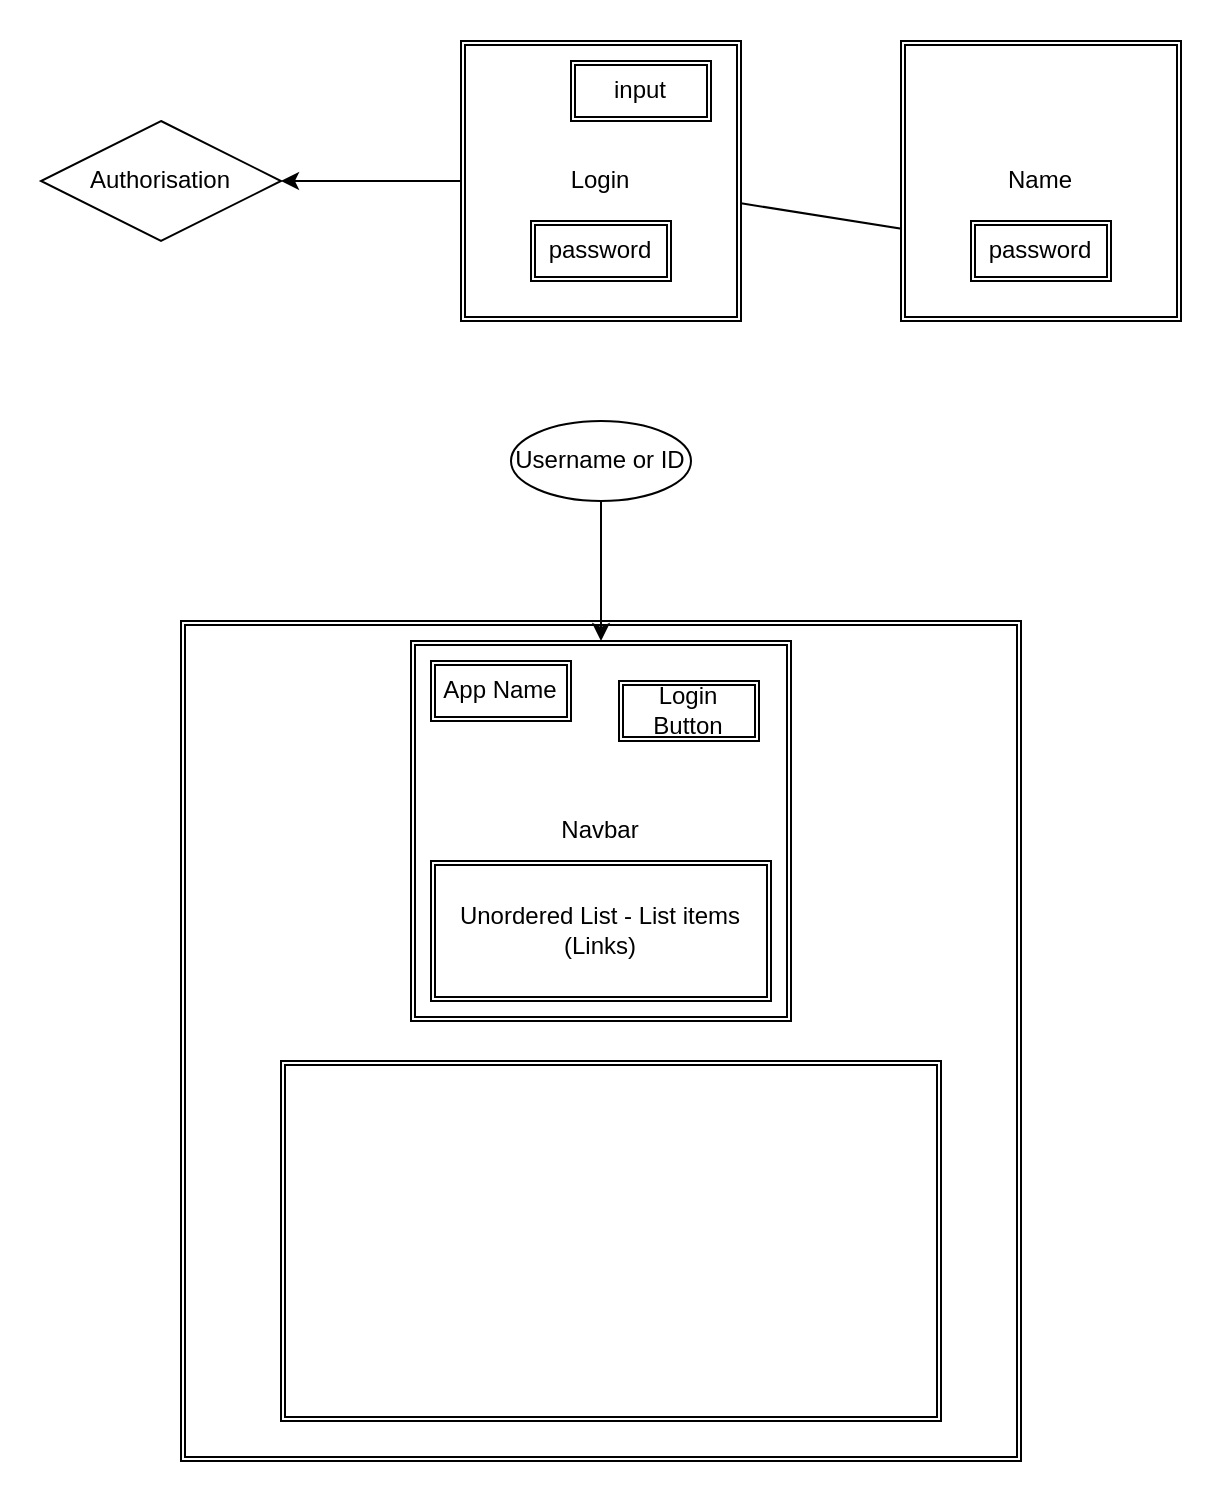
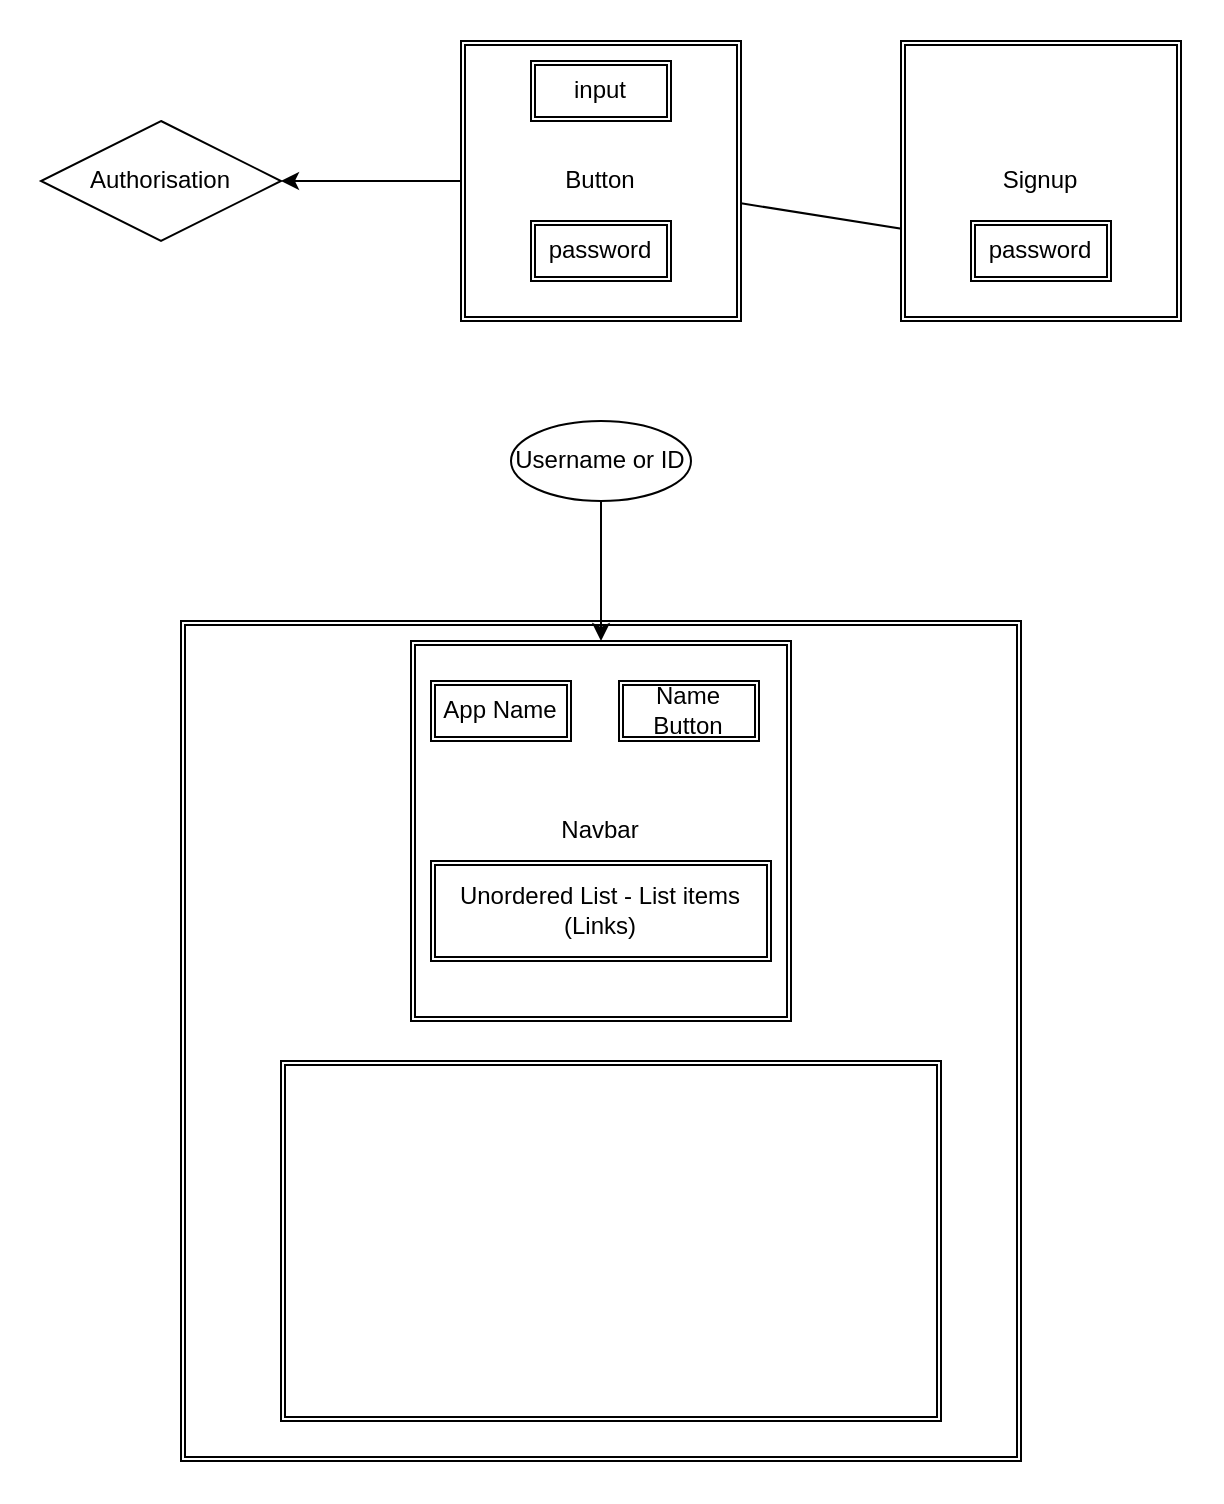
node "input": moved (641, 91) -> (601, 91)
node "Login": label "Login" -> "Button"
node "Name": label "Name" -> "Signup"
node "App Name": moved (501, 691) -> (501, 711)
node "Login Button": label "Login Button" -> "Name Button"
node "Unordered List - List items (Links)": size 340x140 -> 340x100
